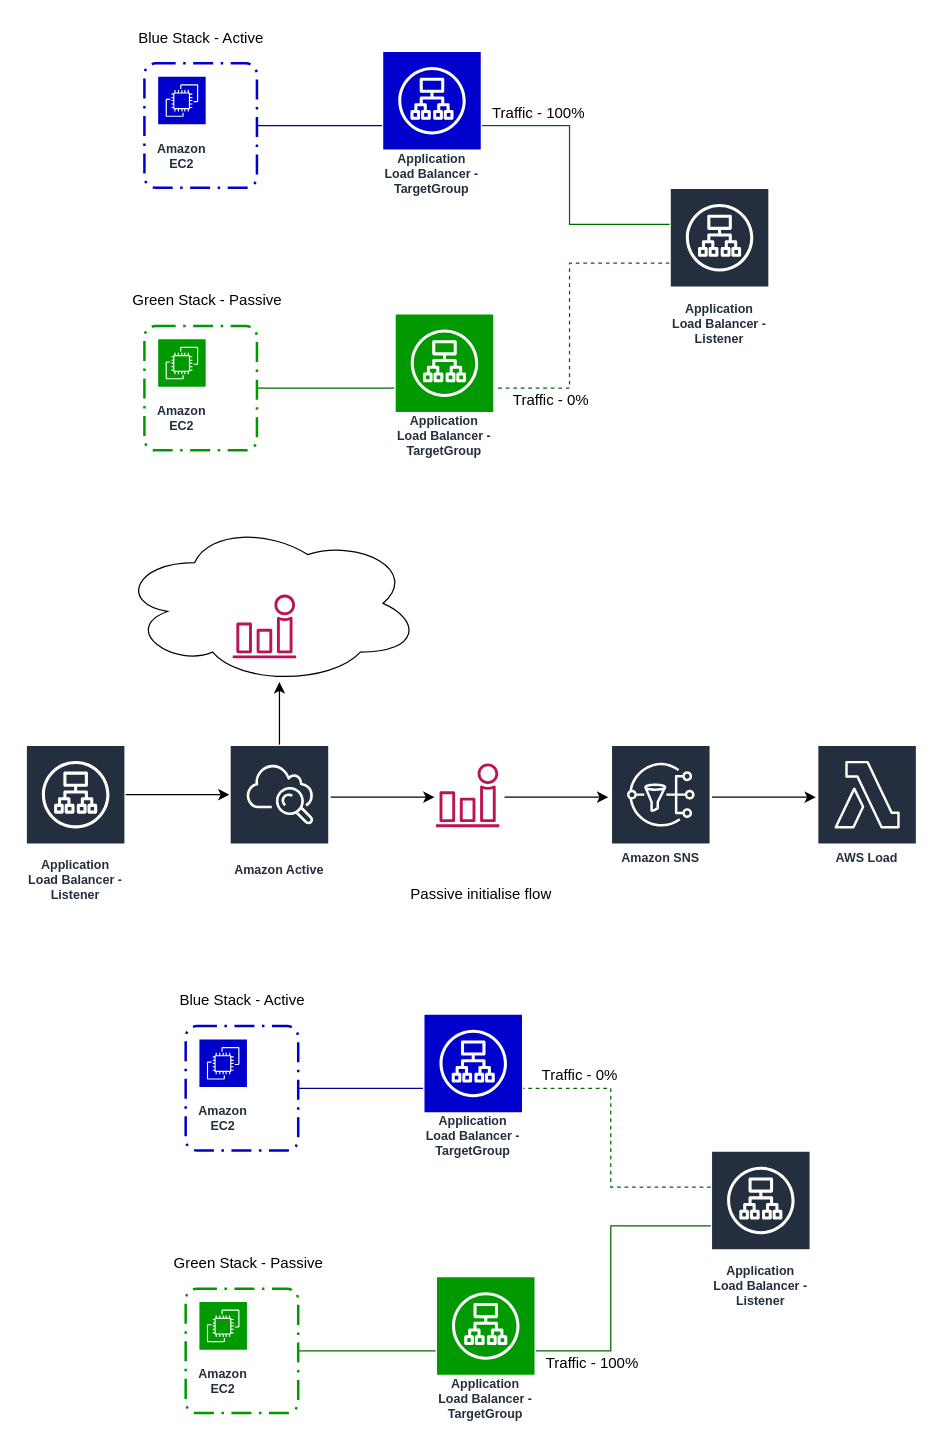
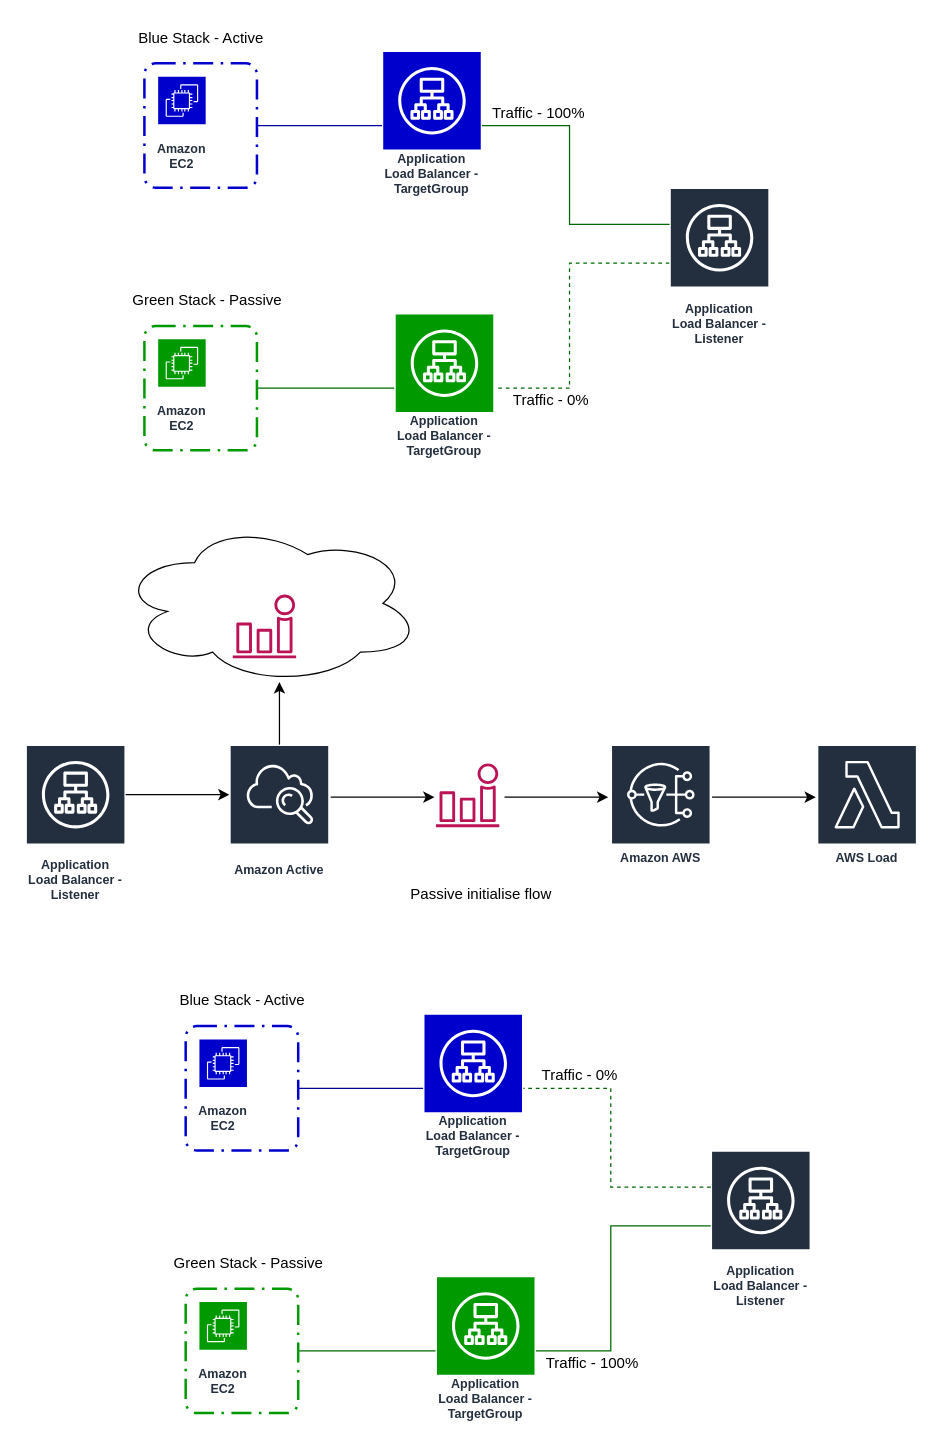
node "Amazon SNS": label "Amazon SNS" -> "Amazon AWS"
